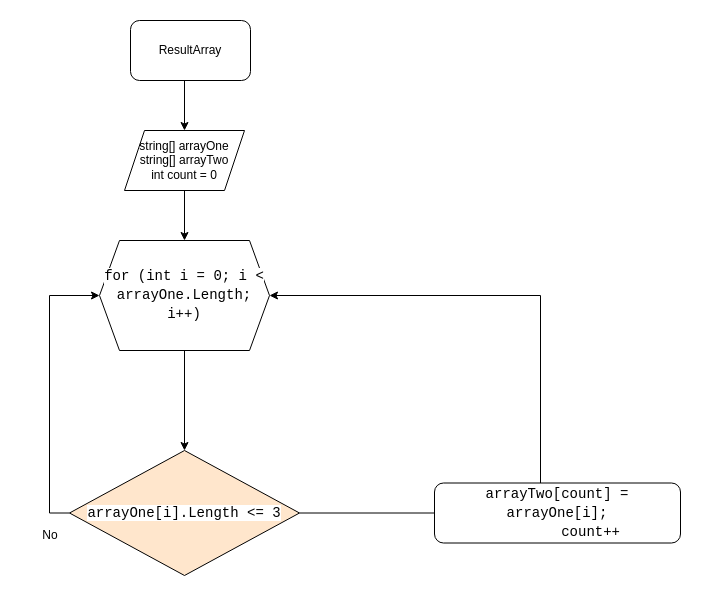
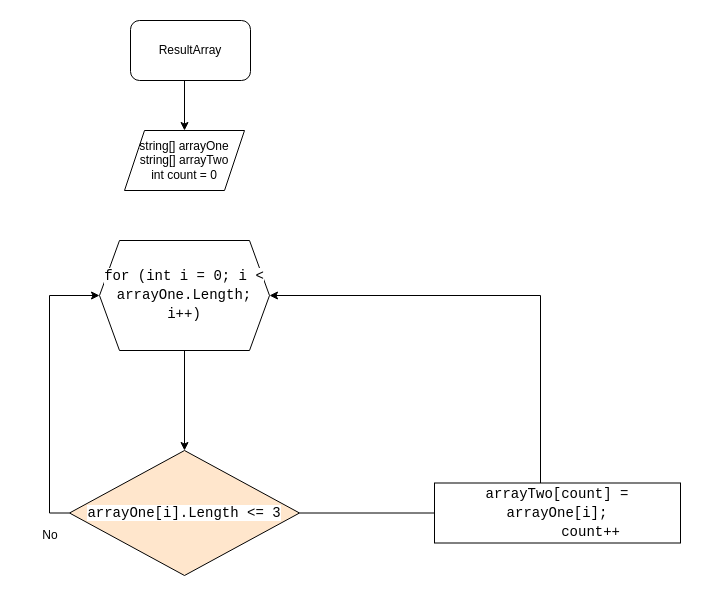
edge "string[] arrayOne string[] arrayTwo int count = 0" -> "for (int i = 0; i < arrayOne.Length; i++)": removed
node "arrayTwo[count] = arrayOne[i]; count++": shape rounded rectangle -> rectangle
